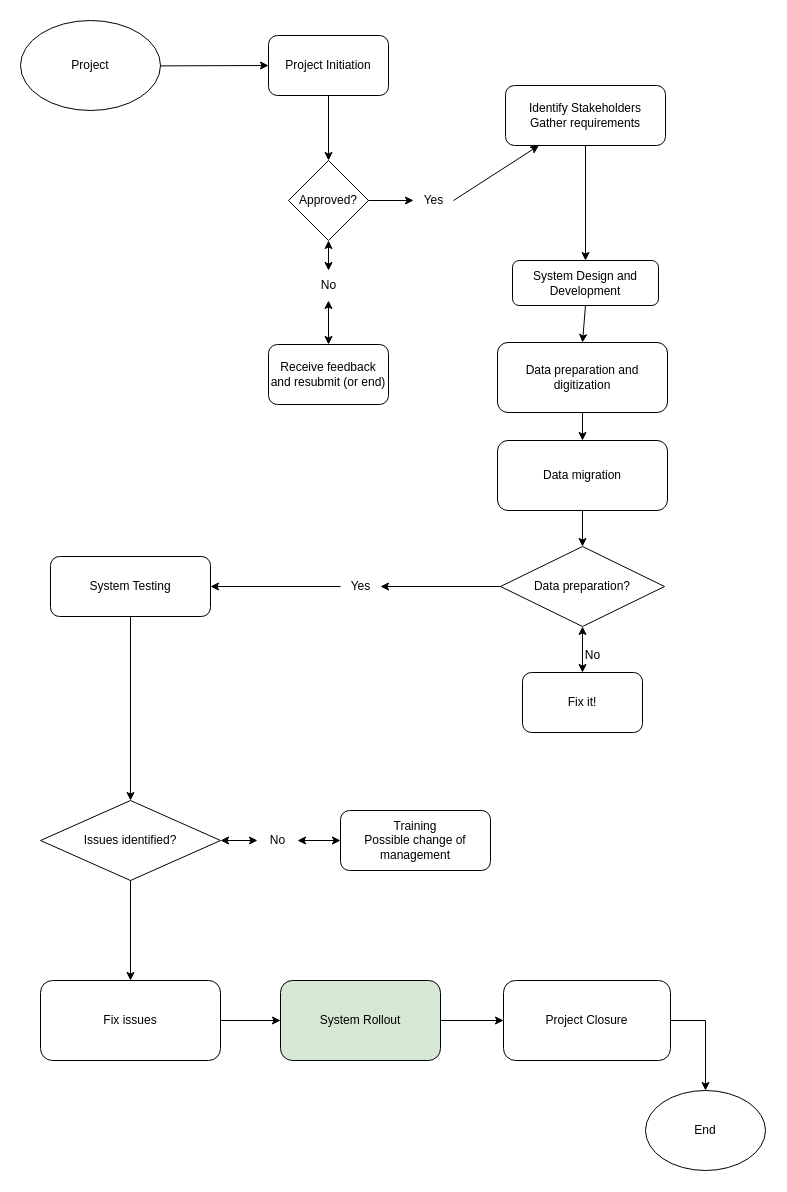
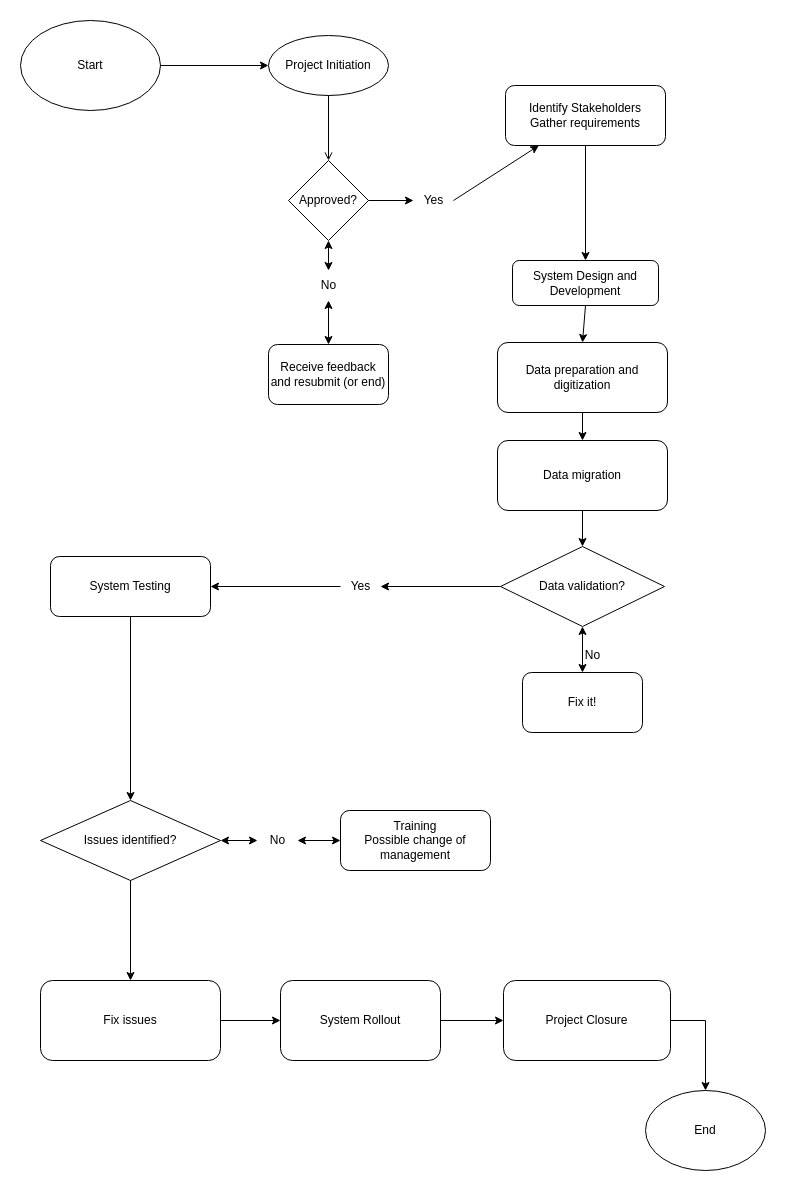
node "Project": label "Project" -> "Start"
node "Project Initiation": shape rounded rectangle -> ellipse
edge "Project Initiation" -> "Approved?": arrowhead classic -> open
node "Data preparation?": label "Data preparation?" -> "Data validation?"
node "System Rollout": fillcolor #d5e8d4 -> #ffffff
